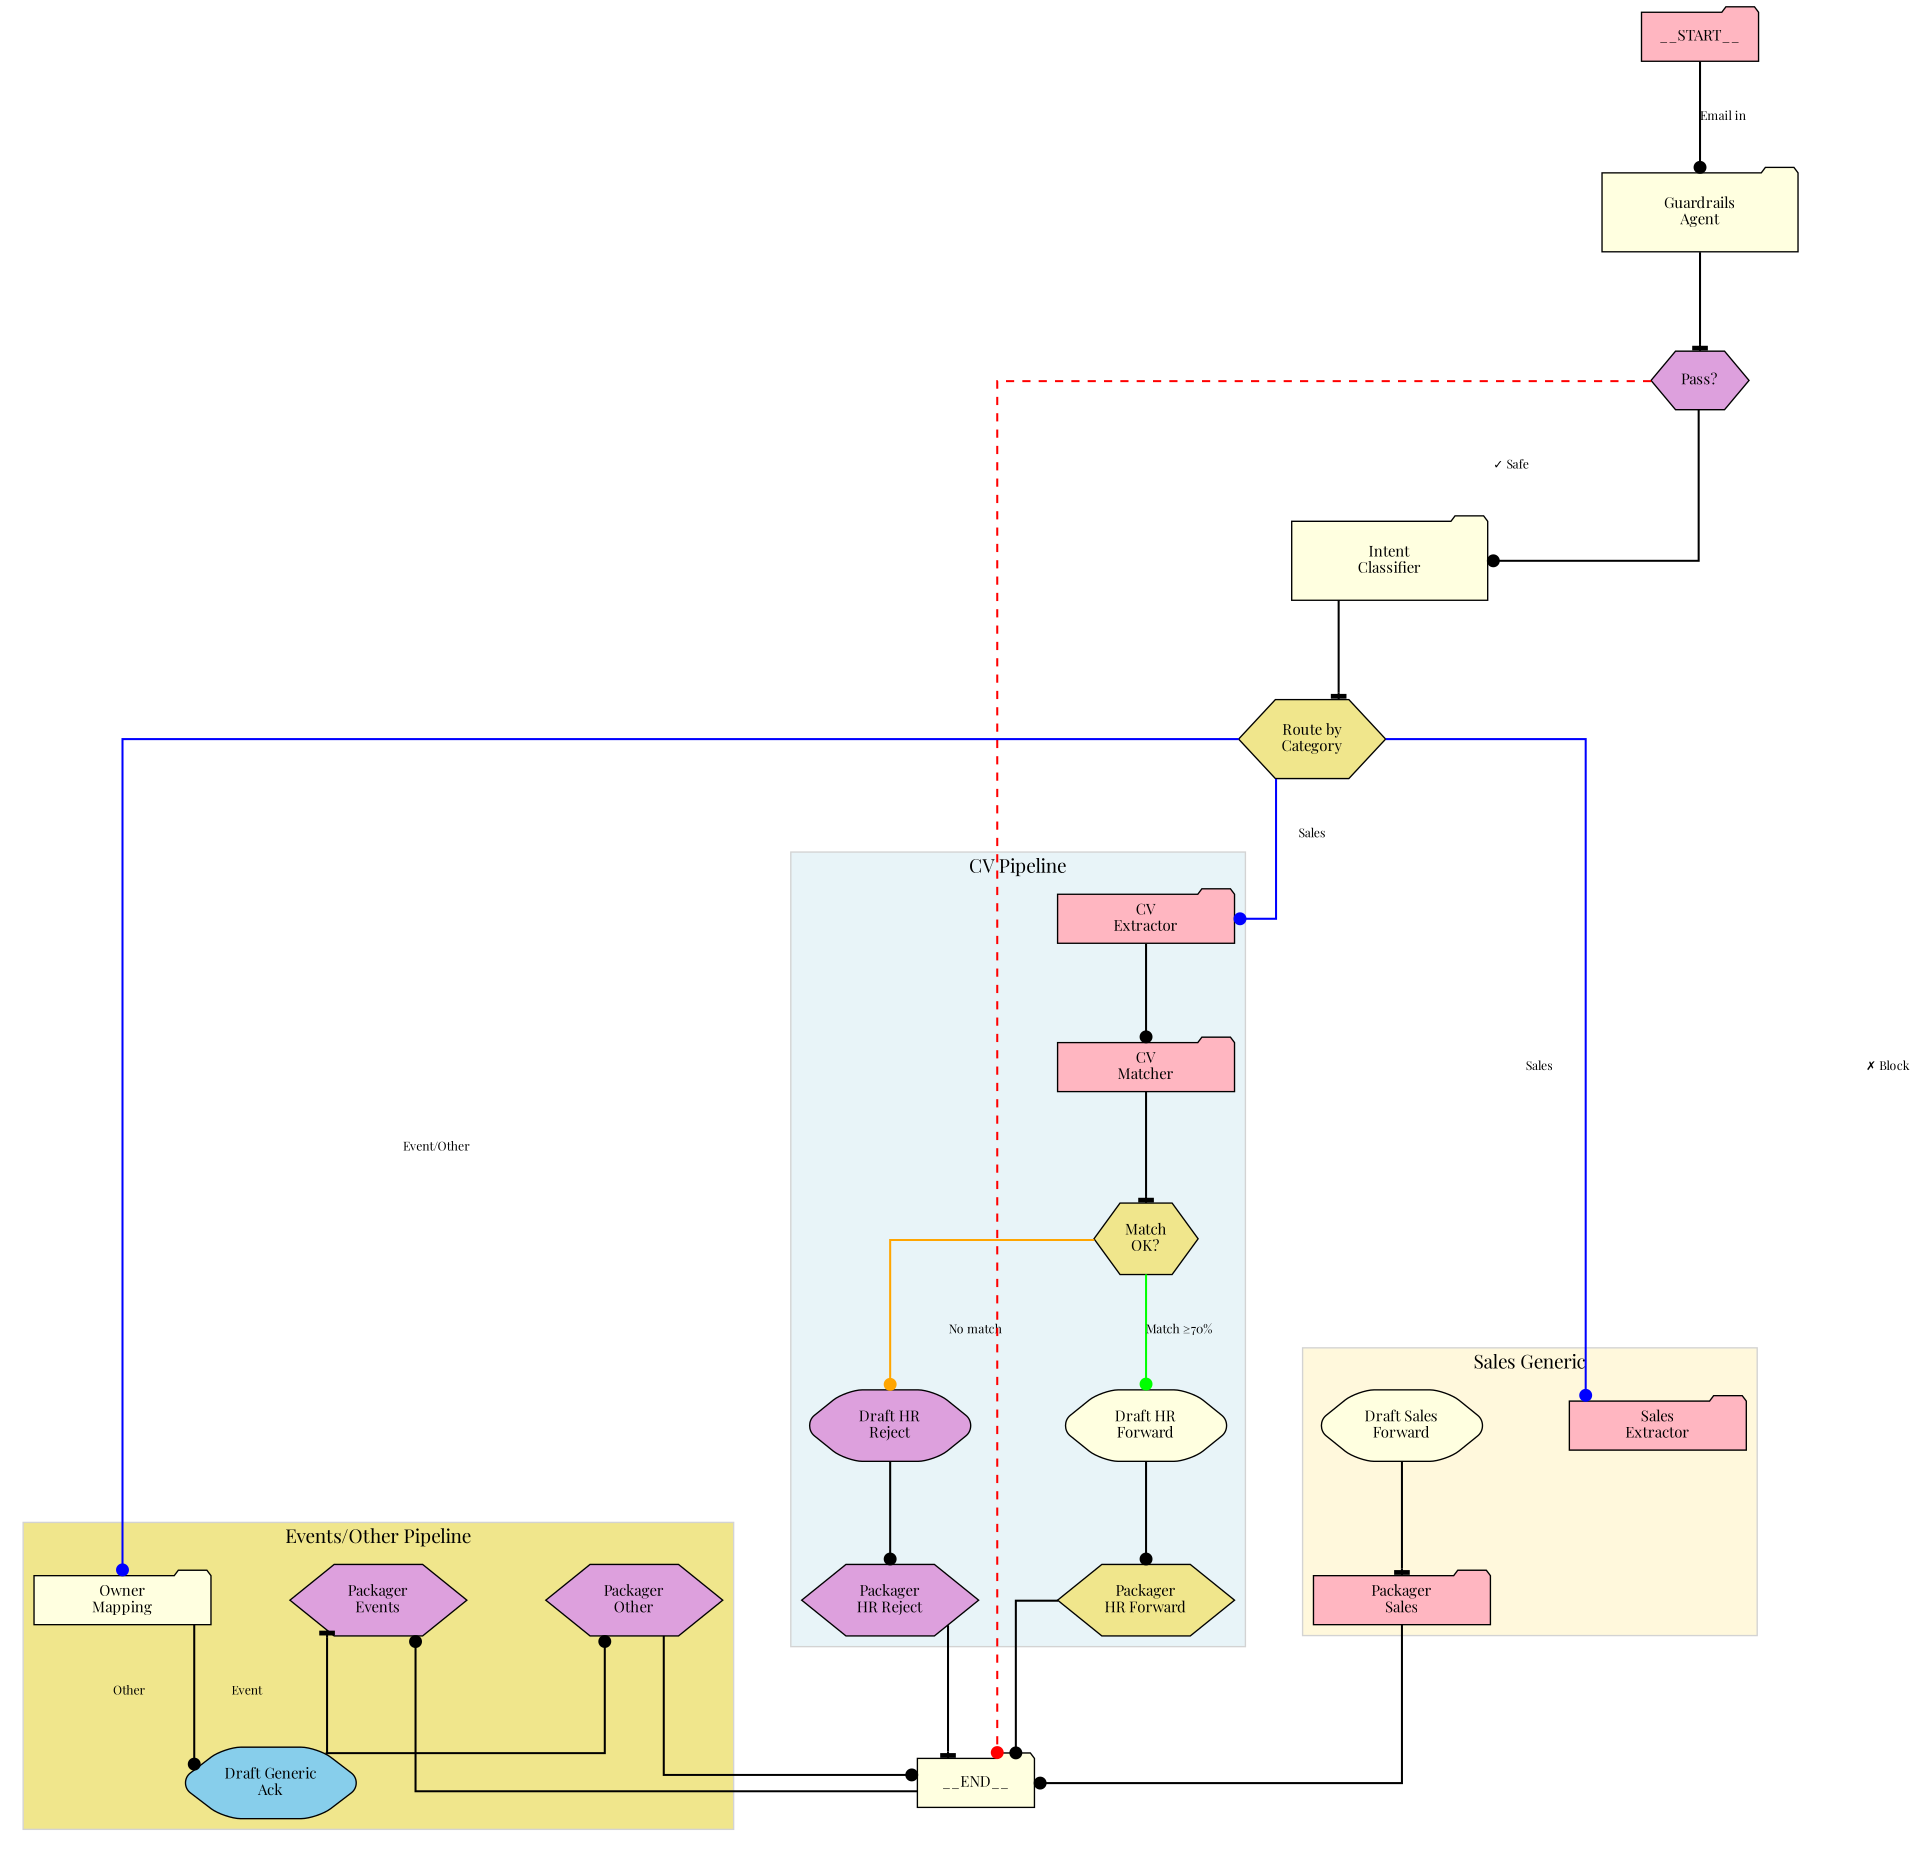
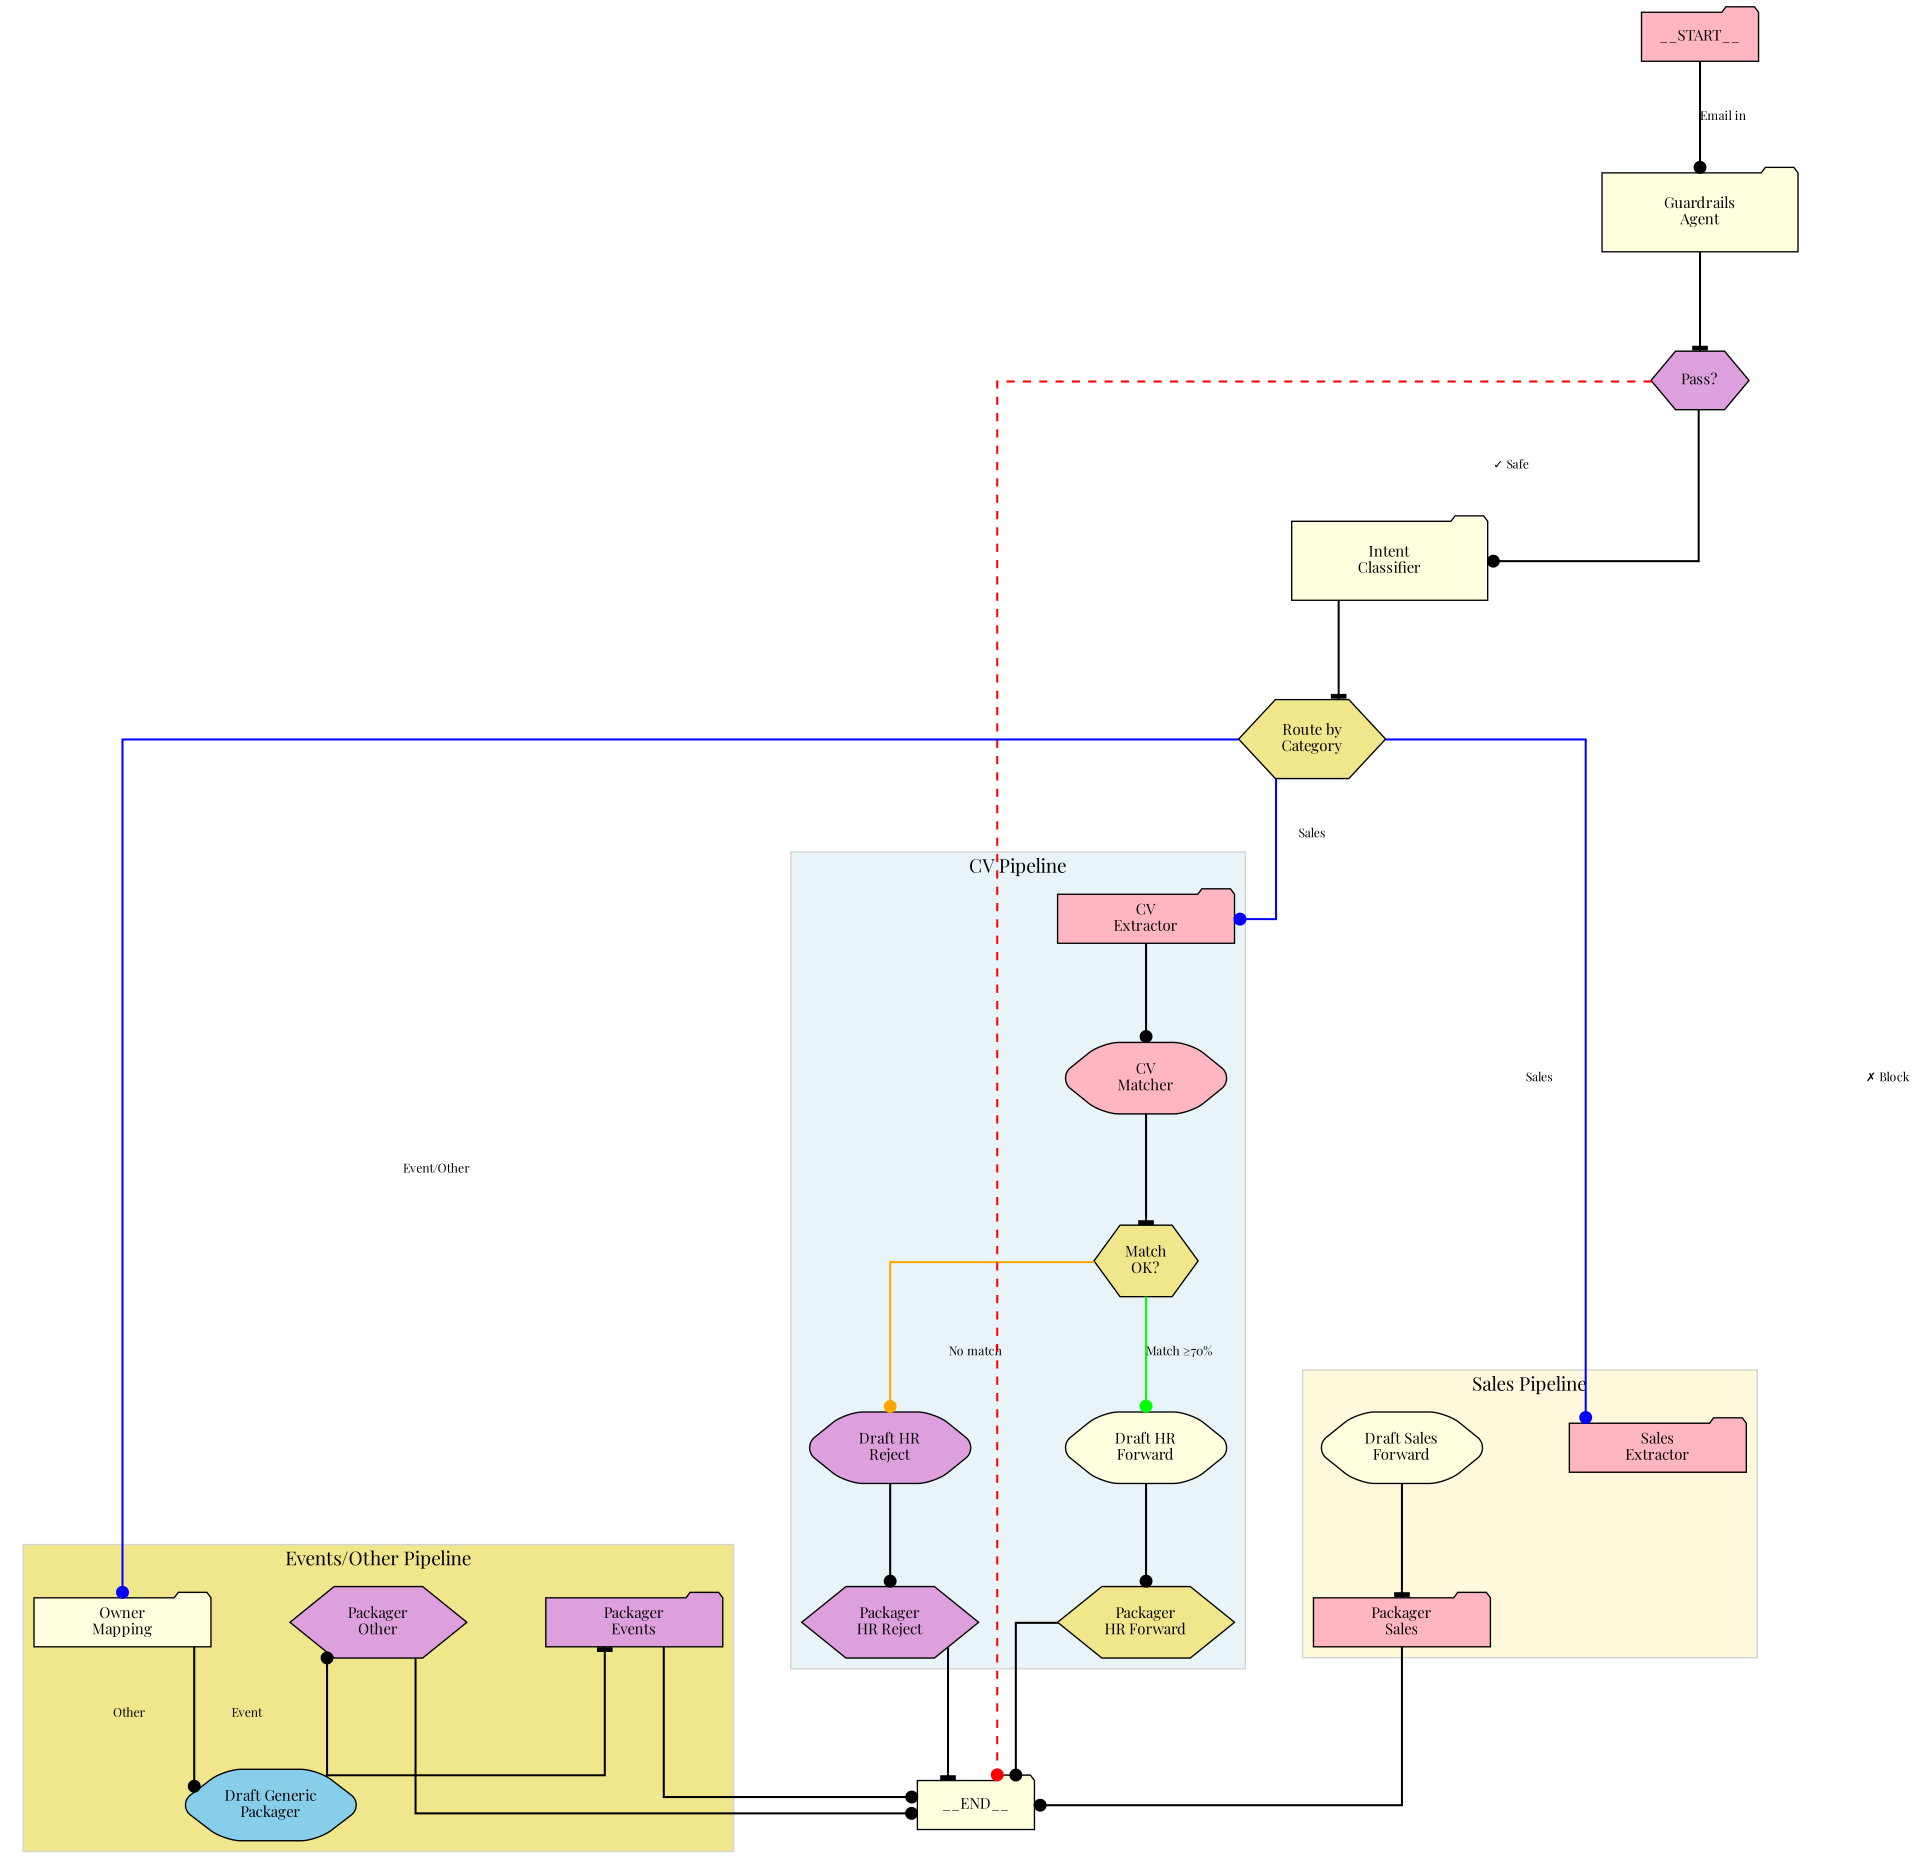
node "CV Matcher": shape folder -> hexagon
cluster "Sales Generic": label "Sales Generic" -> "Sales Pipeline"
node "Packager Events": shape hexagon -> folder
node "Draft Generic Ack": label "Draft Generic Ack" -> "Draft Generic Packager"
edge "__END__" -> "Packager Events": reversed
